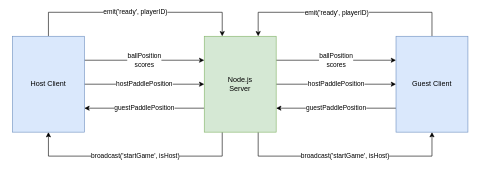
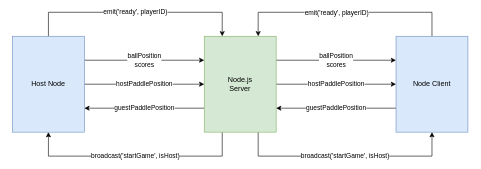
node "Host Client": label "Host Client" -> "Host Node"
node "Guest Client": label "Guest Client" -> "Node Client"
